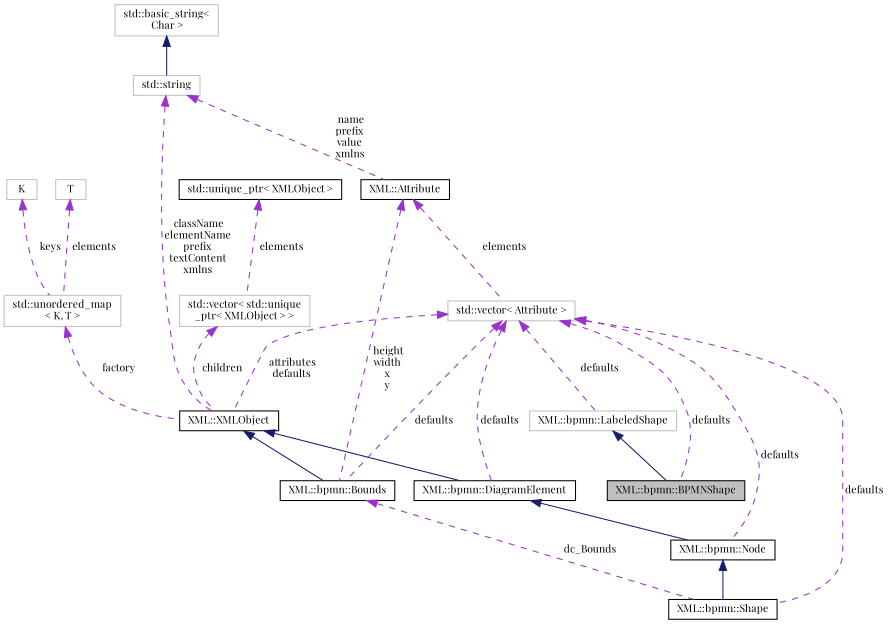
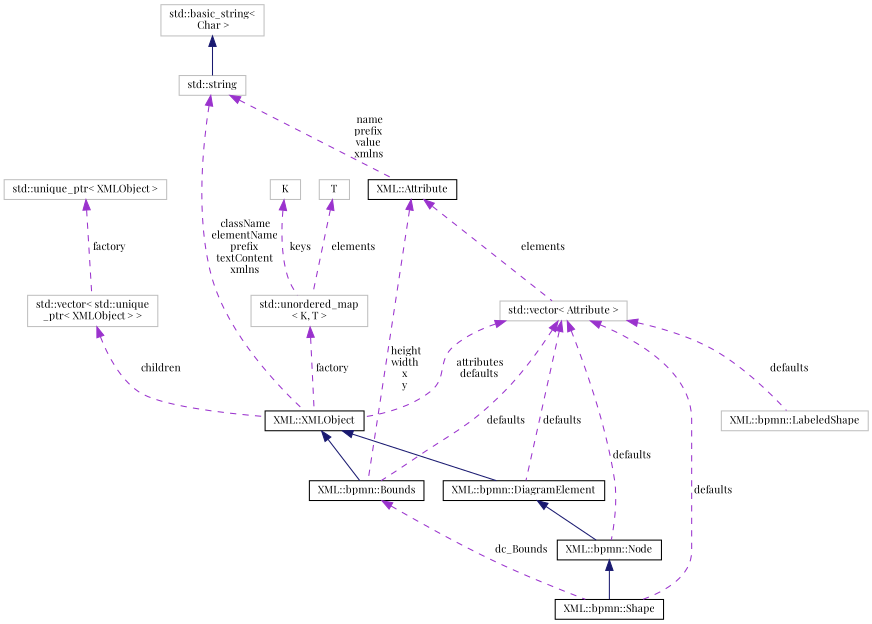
node "std::unique_ptr< XMLObject >": color black -> grey75
edge "std::vector< std::unique _ptr< XMLObject > >" -> "std::unique_ptr< XMLObject >": label " elements" -> " factory"
node "XML::bpmn::BPMNShape": removed
